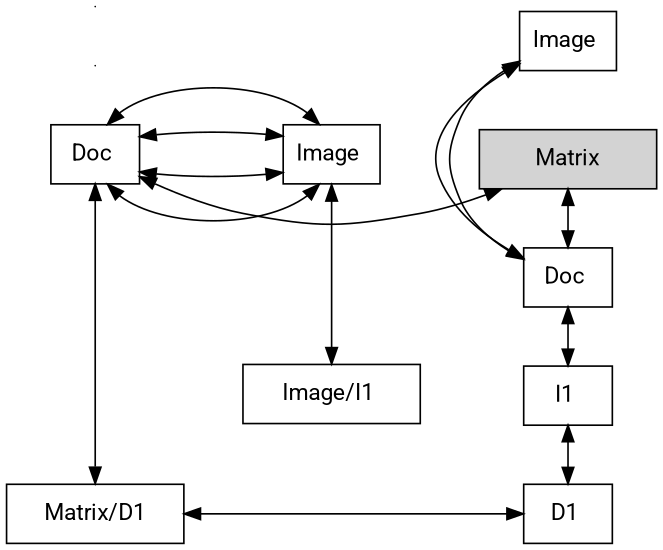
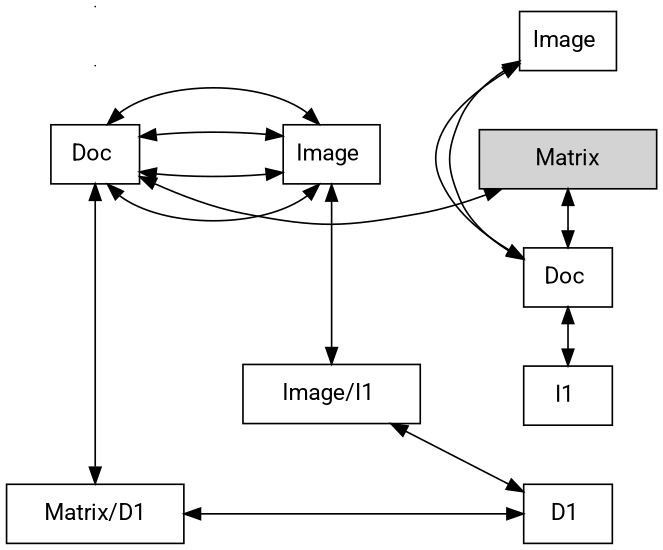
edge "I1" -- "D1": now "Image/I1" -- "D1"
